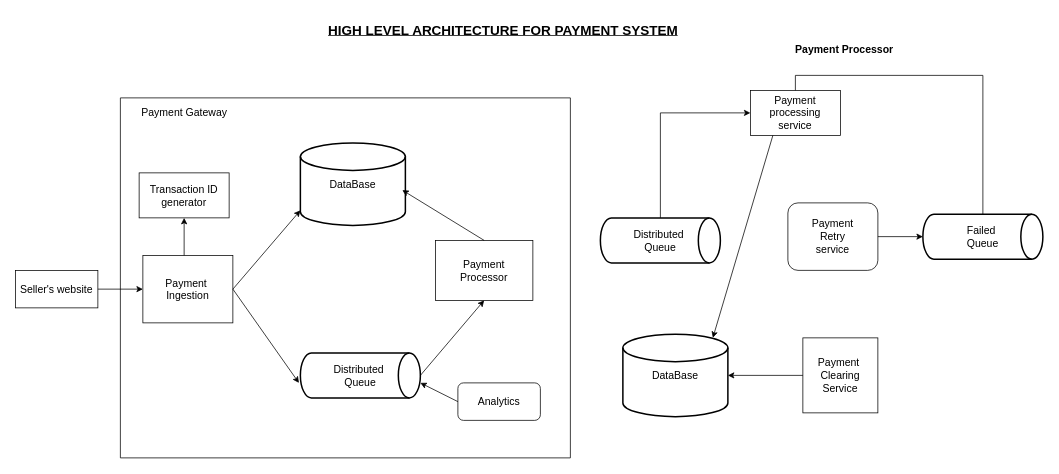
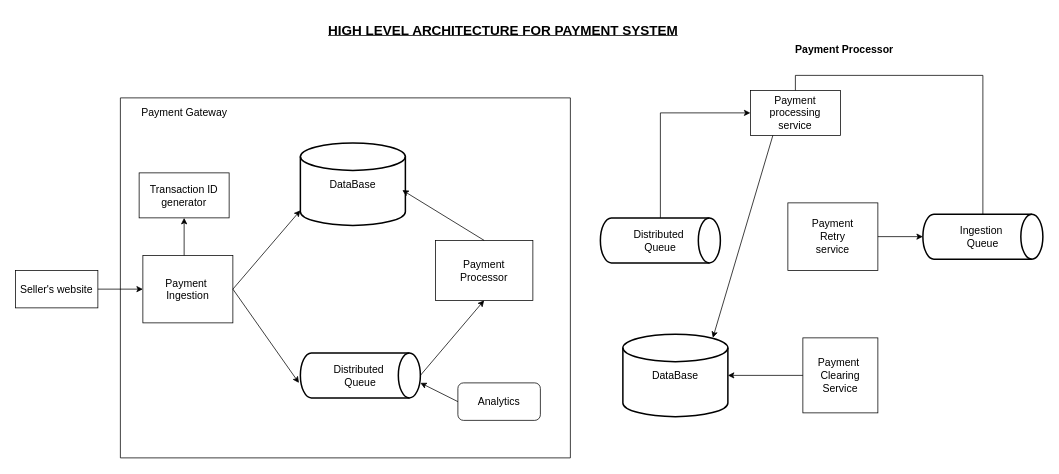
node "Payment Retry service": shape rounded rectangle -> rectangle
node "Failed Queue": label "Failed Queue" -> "Ingestion Queue"
